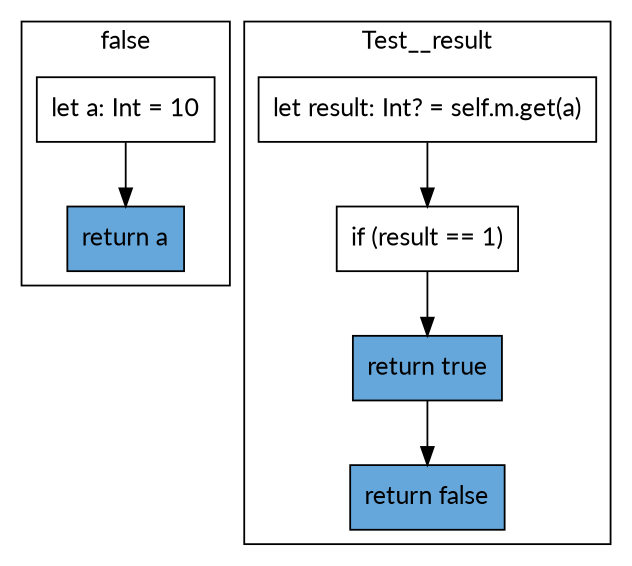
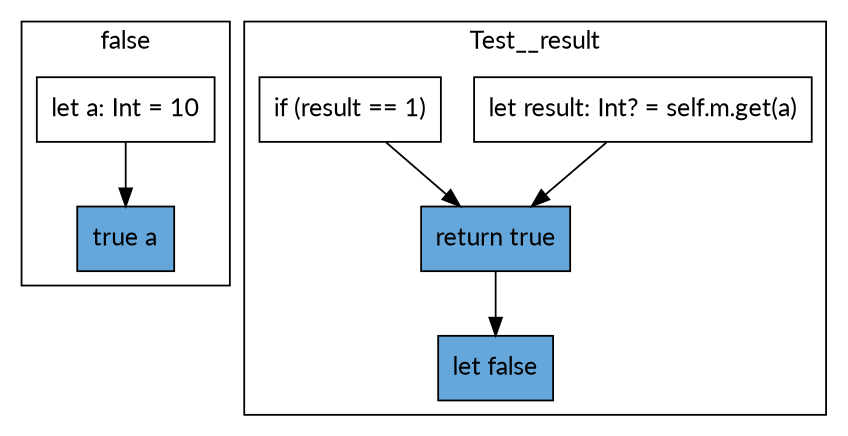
edge "let result: Int? = self.m.get(a)" -> "if (result == 1)": now "let result: Int? = self.m.get(a)" -> "return true"
node "return a": label "return a" -> "true a"
node "return false": label "return false" -> "let false"
